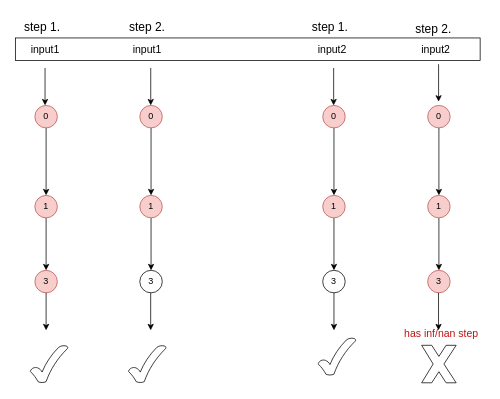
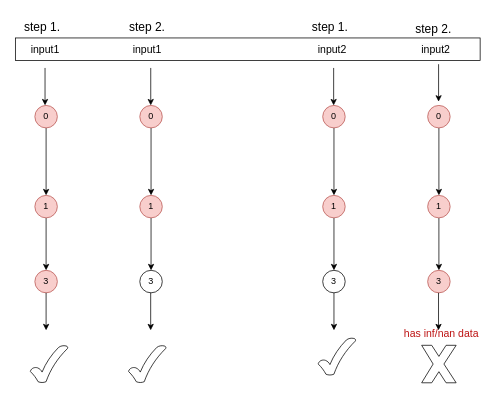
node "has inf/nan step": label "has inf/nan step" -> "has inf/nan data"
